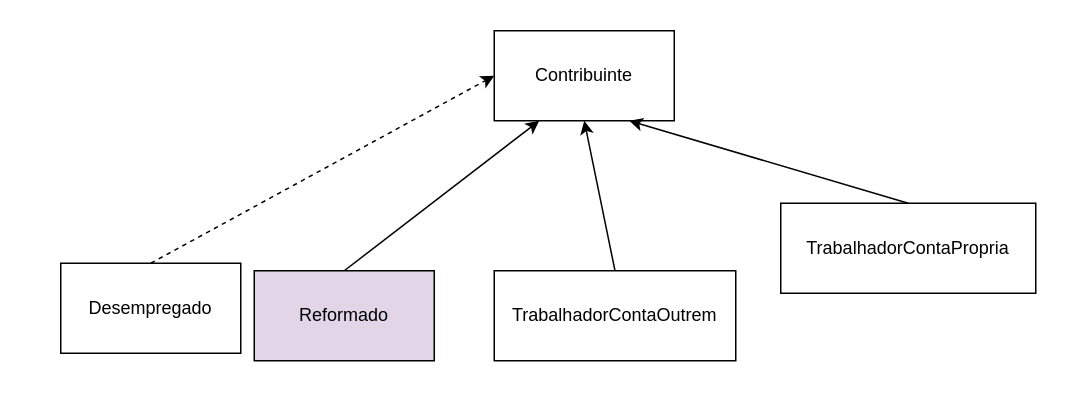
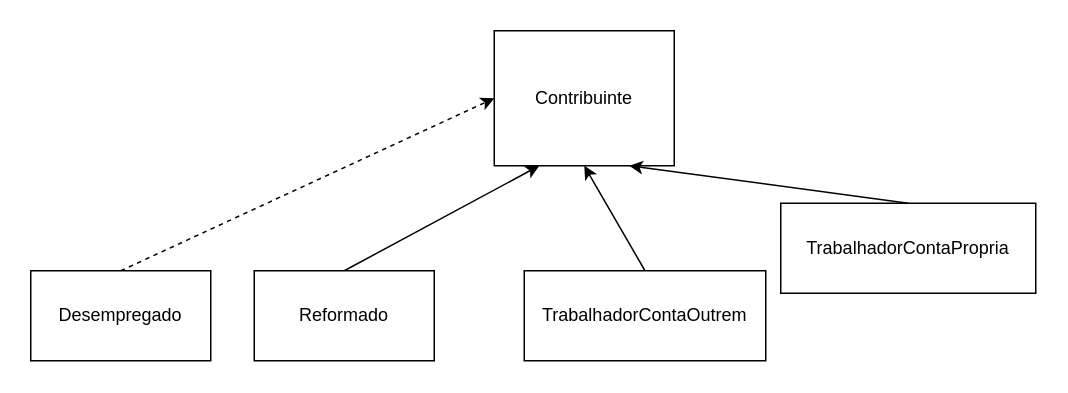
node "Contribuinte": size 180x90 -> 180x135
node "Desempregado": moved (151, 308) -> (121, 316)
node "Reformado": fillcolor #e1d5e7 -> #ffffff
node "TrabalhadorContaOutrem": moved (615, 316) -> (645, 316)
